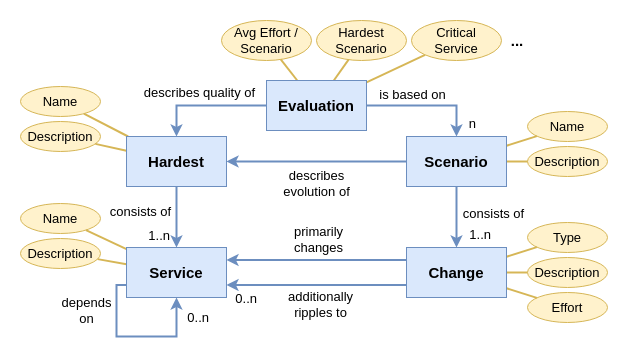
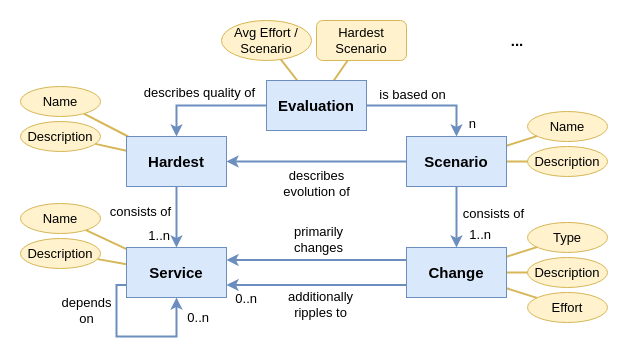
node "Hardest Scenario": shape ellipse -> rounded rectangle
node "Critical Service": removed
edge "Critical Service" -- "Evaluation": removed
